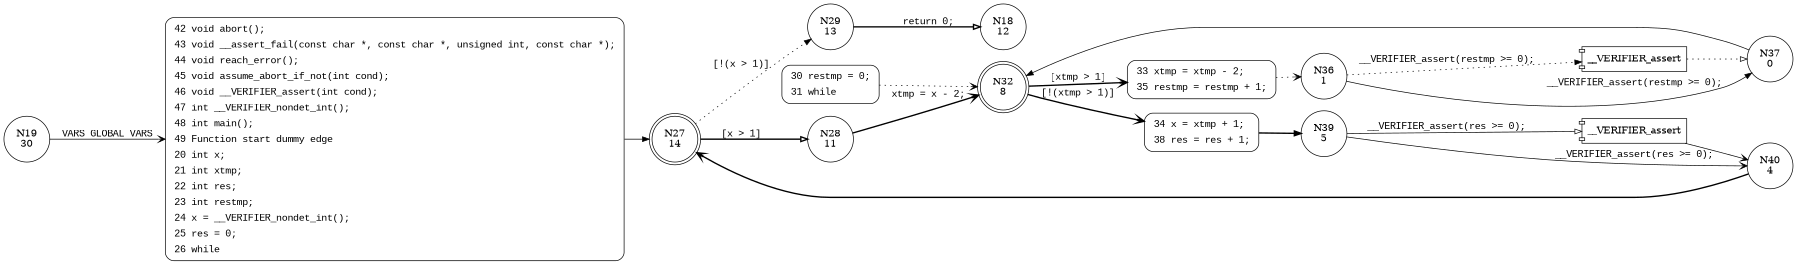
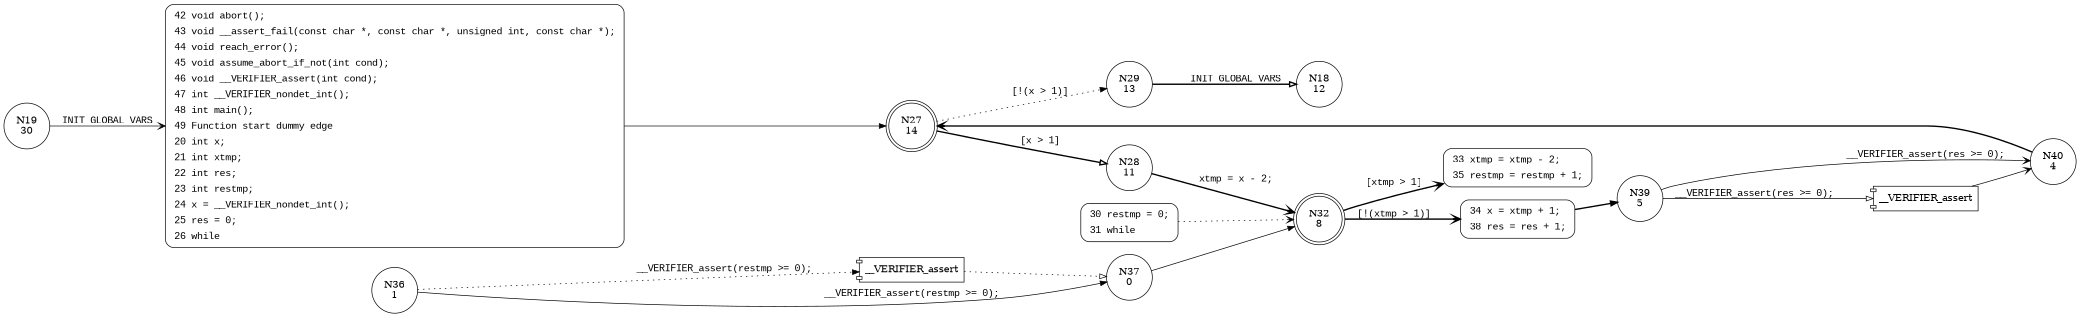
edge "N29 13" -> "N18 12": label "return 0;" -> "INIT GLOBAL VARS"
edge "33" -> "N36 1": removed
edge "N19 30" -> "42": label "VARS GLOBAL VARS" -> "INIT GLOBAL VARS"
